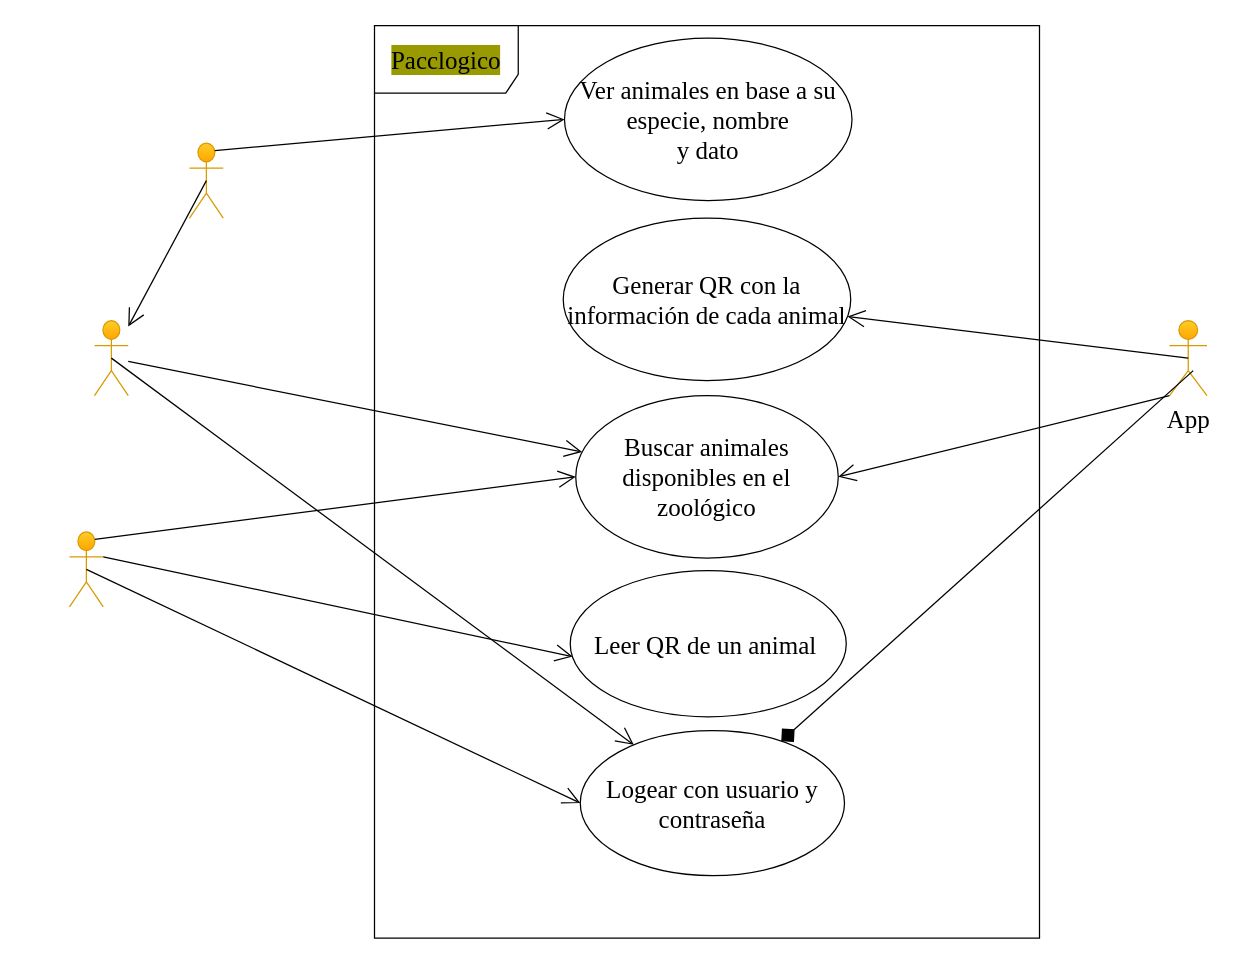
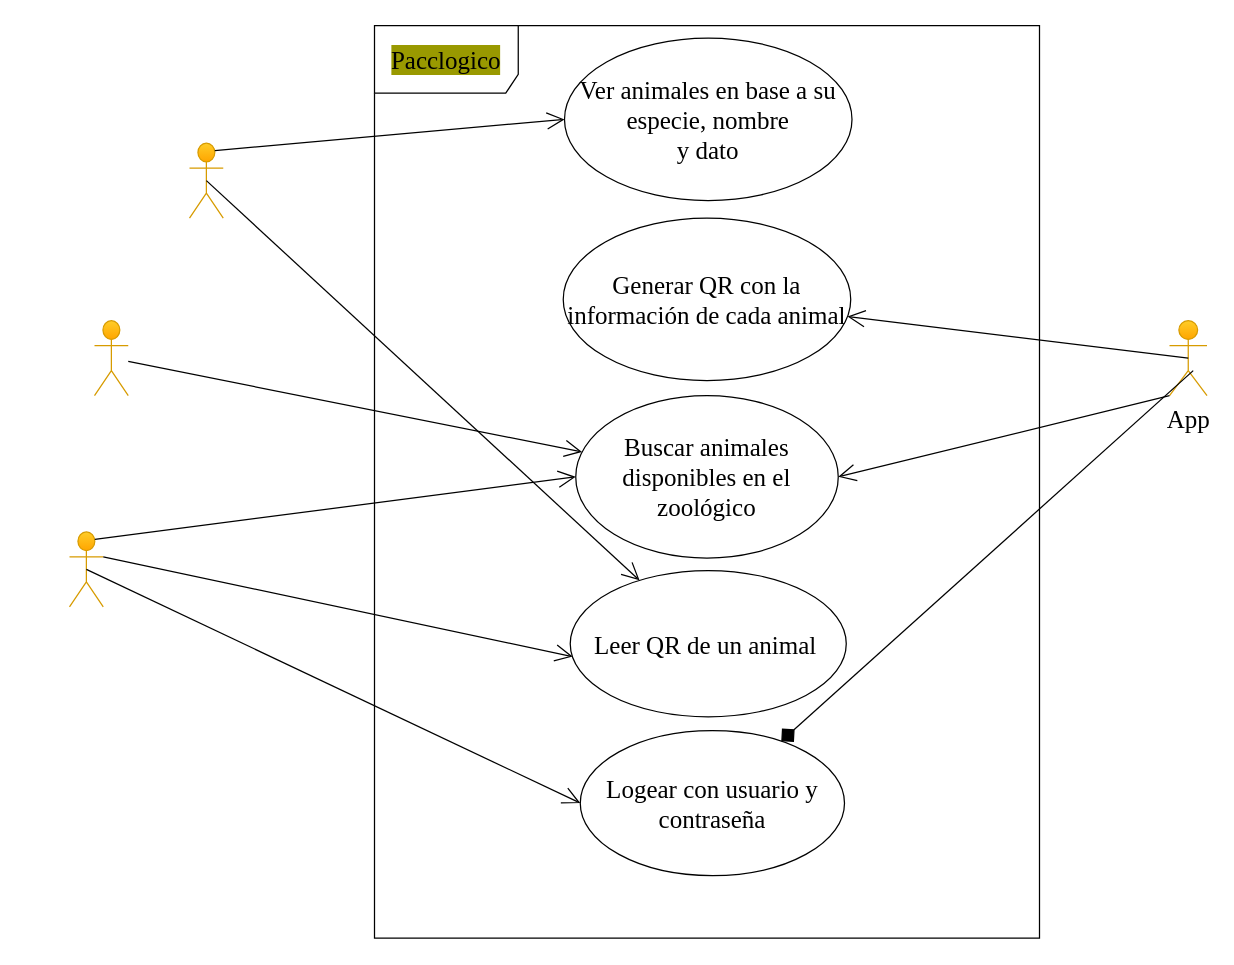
edge "Personal" -> "Admin": now "Personal" -> "Leer QR de un animal"
edge "Admin" -> "Logear con usuario y contraseña": removed
